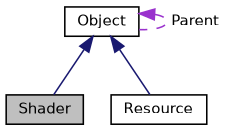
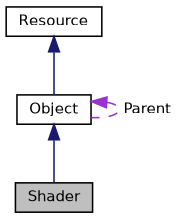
edge "Resource" -> "Object": reversed
